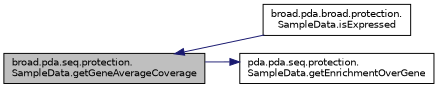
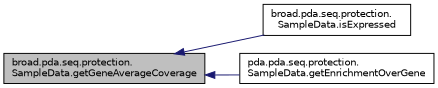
node "broad.pda.broad.protection. SampleData.isExpressed": label "broad.pda.broad.protection. SampleData.isExpressed" -> "broad.pda.seq.protection. SampleData.isExpressed"
edge "broad.pda.seq.protection. SampleData.getGeneAverageCoverage" -> "pda.pda.seq.protection. SampleData.getEnrichmentOverGene": reversed
